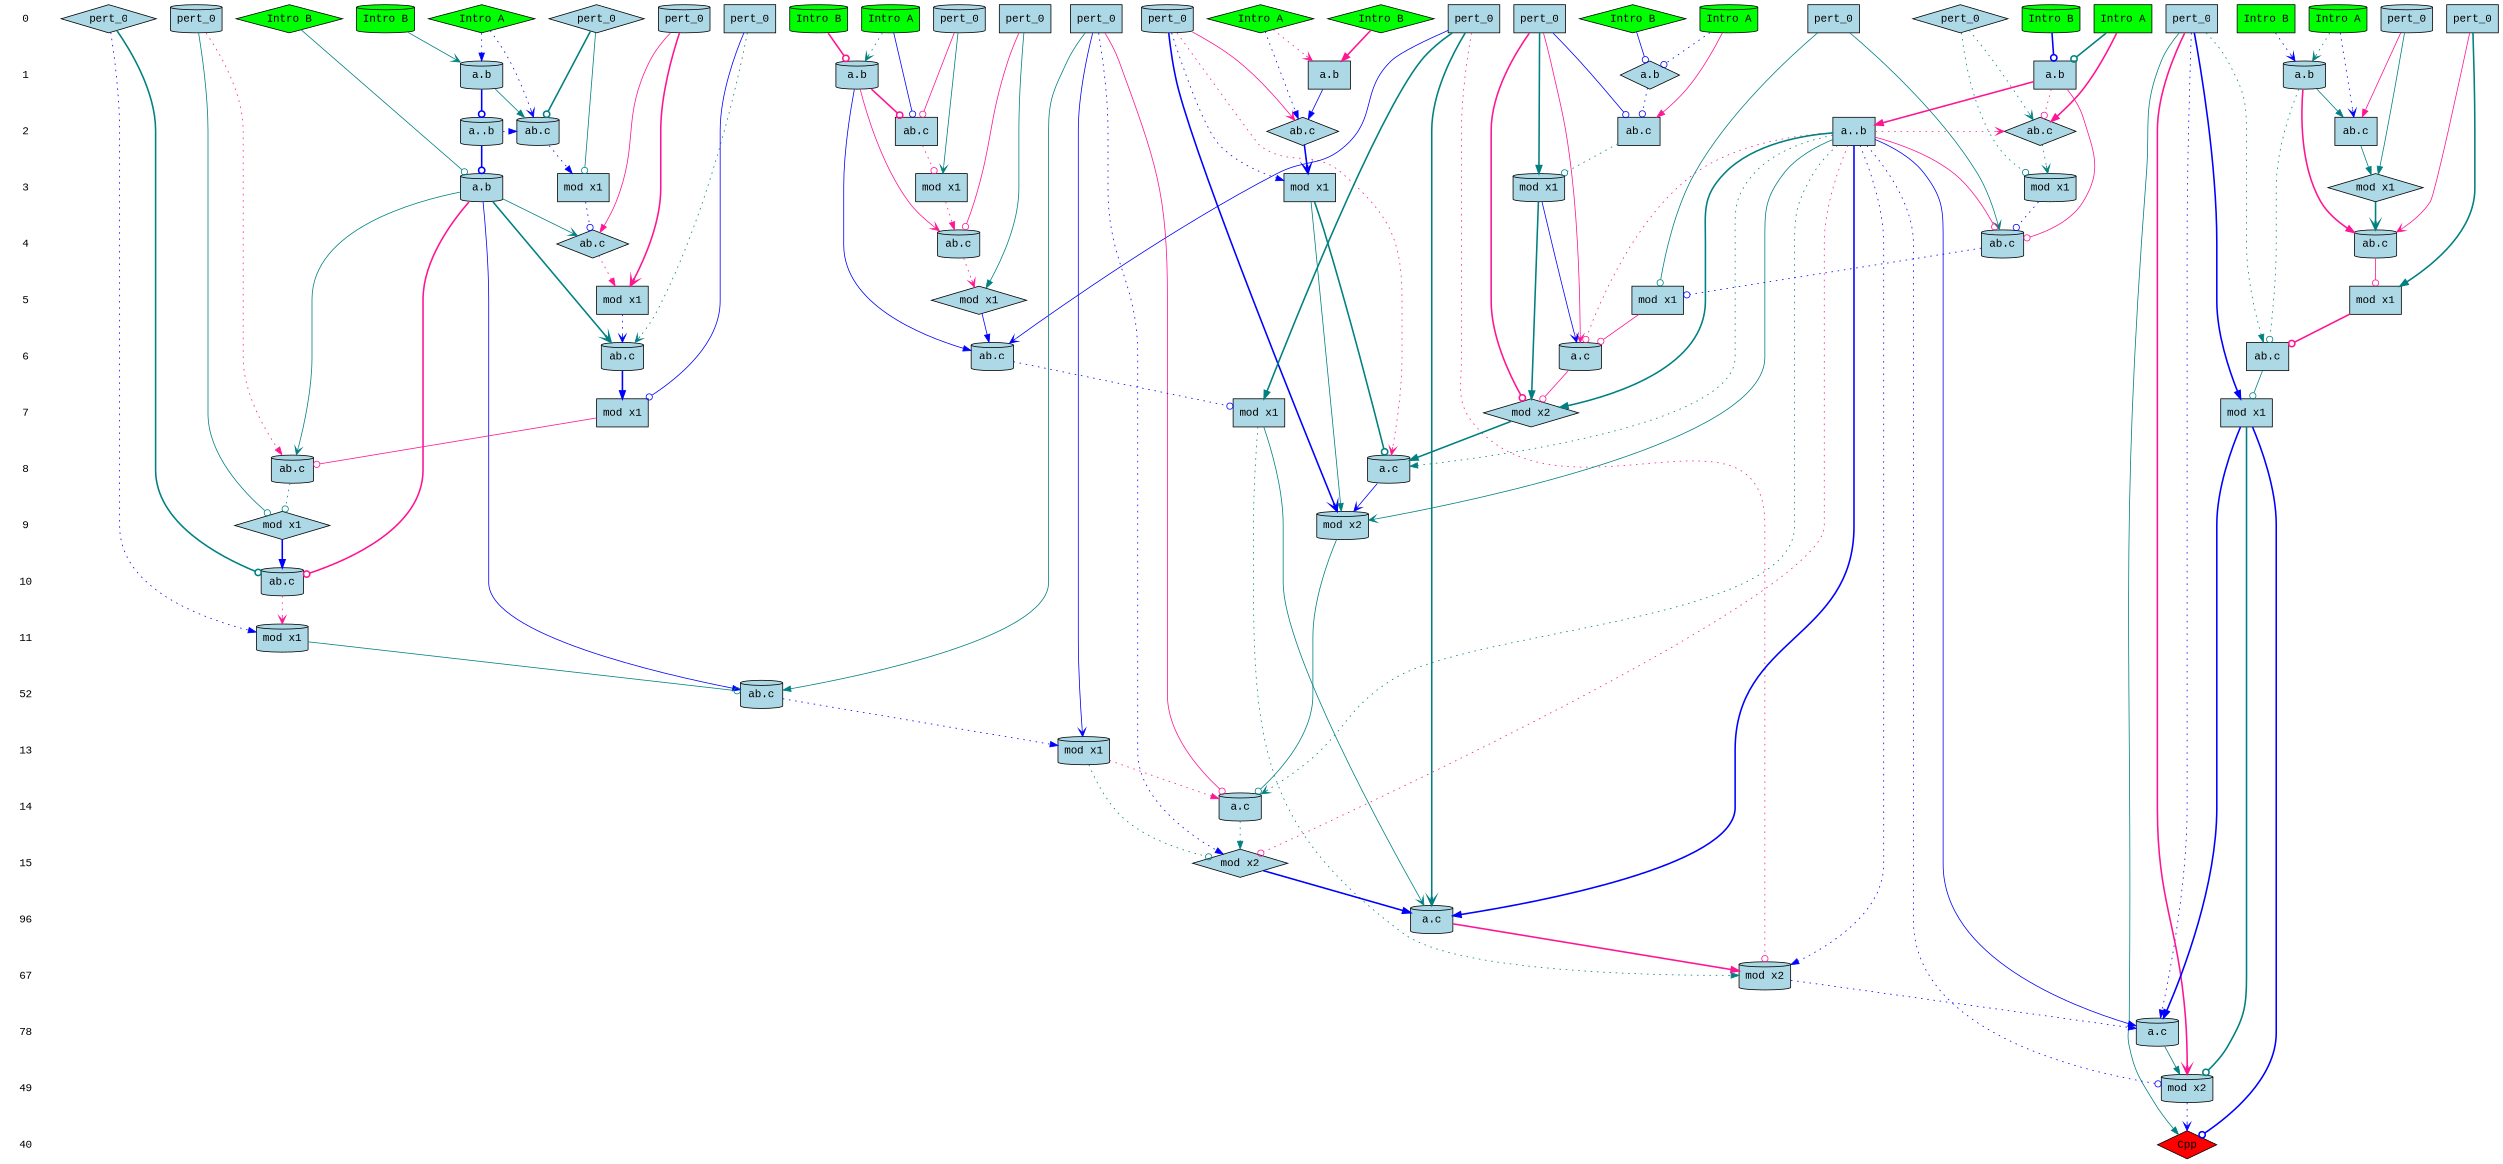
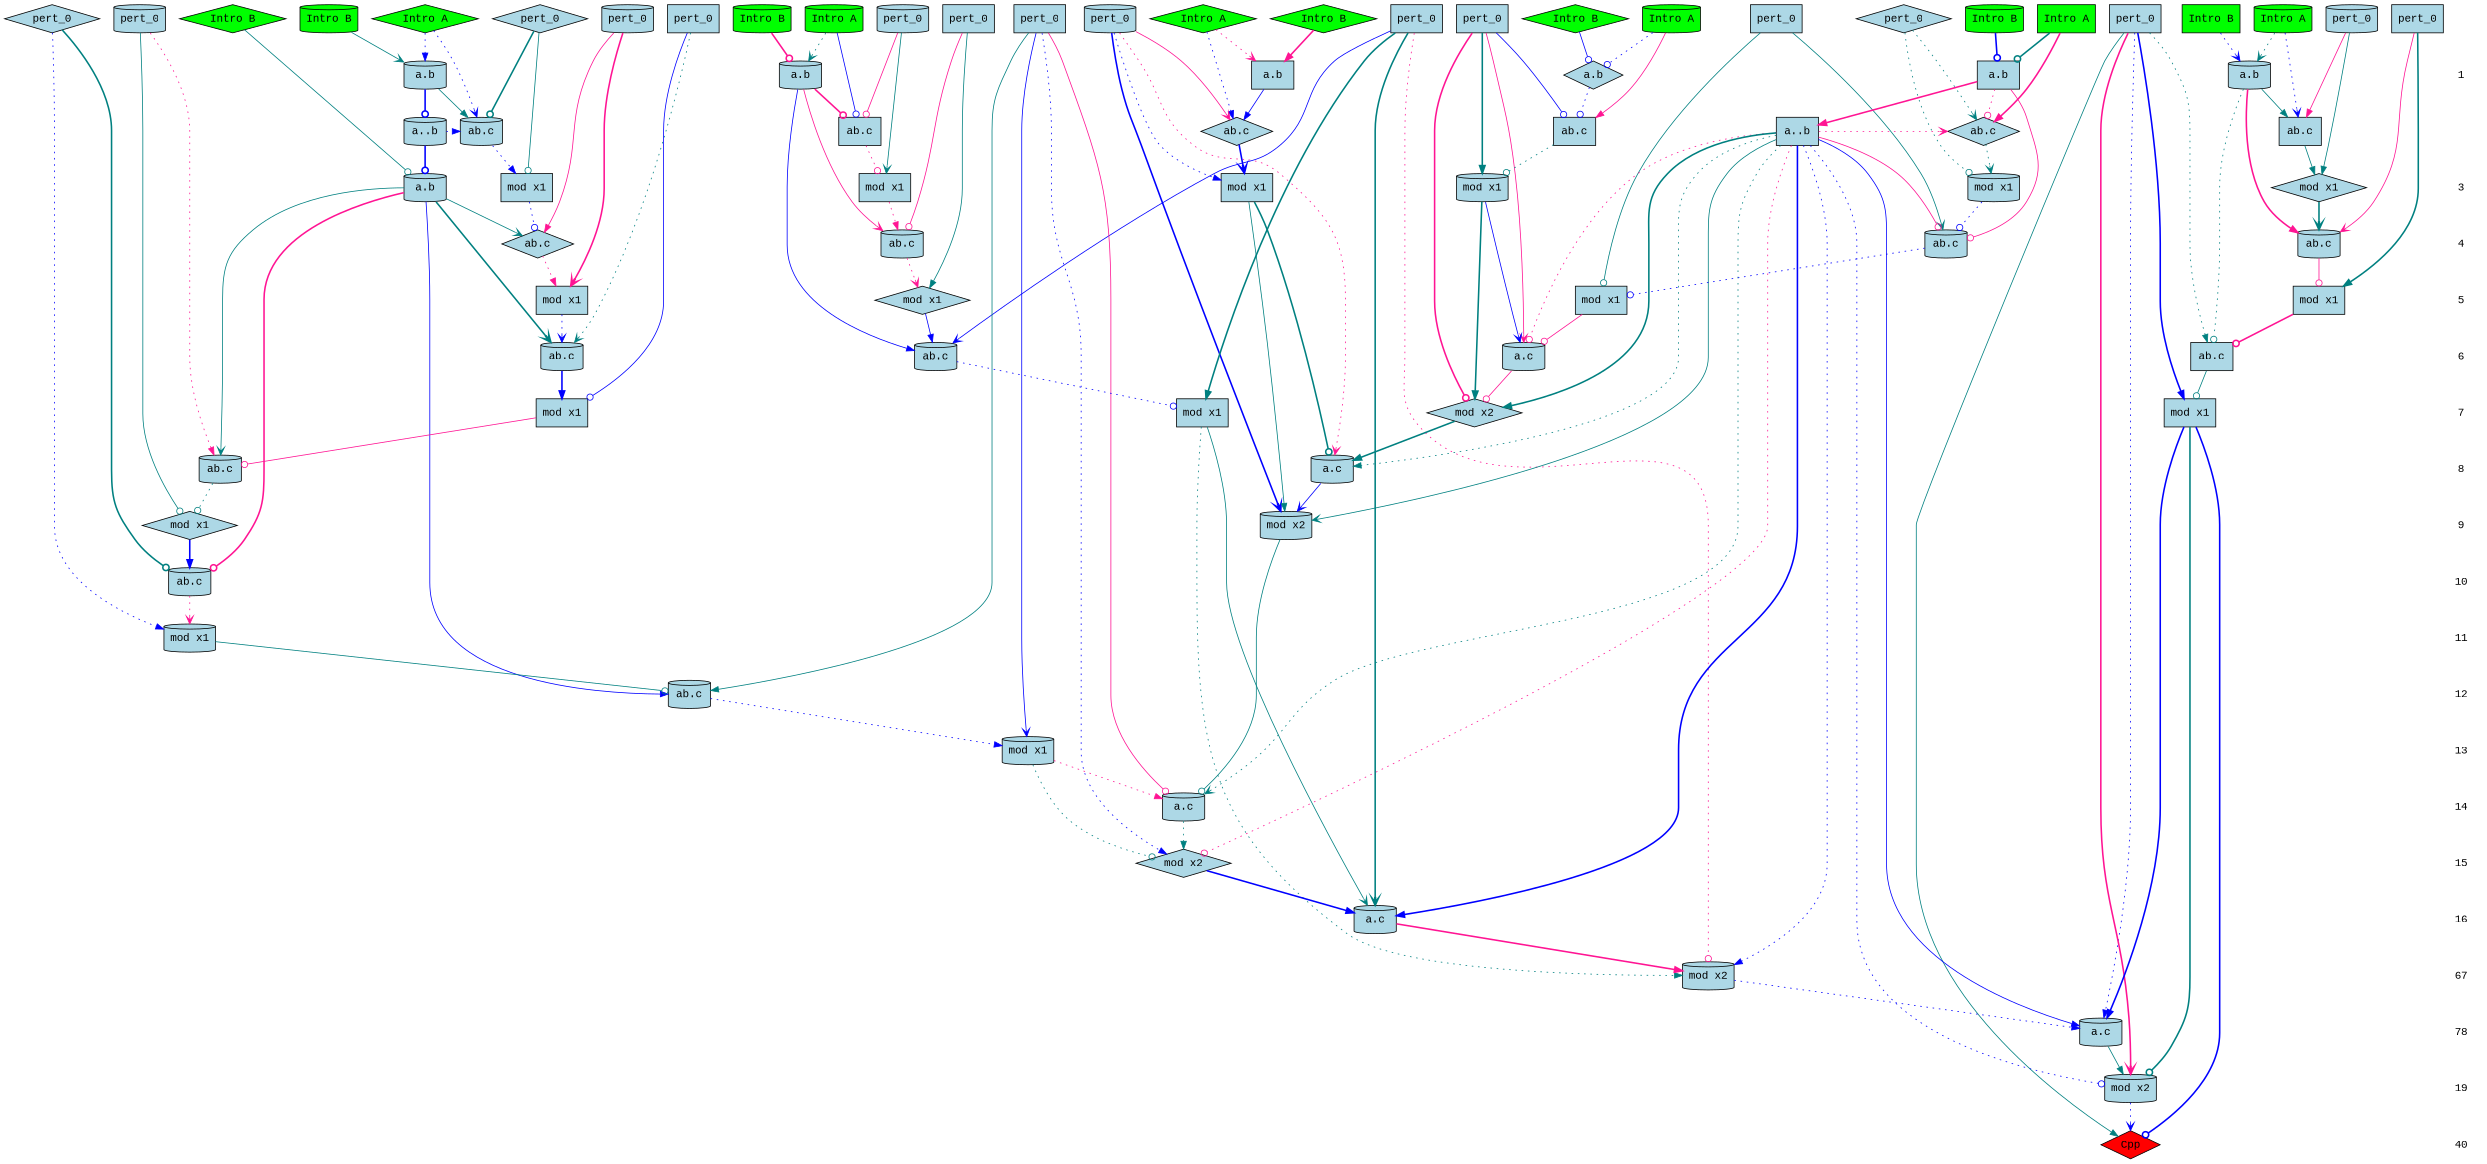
node "0": removed
node "2": removed
node "52": label "52" -> "12"
node "96": label "96" -> "16"
node "49": label "49" -> "19"
